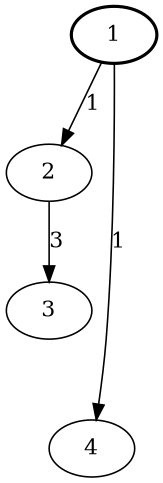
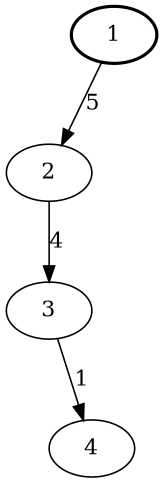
edge "1" -> "2": label "1" -> "5"
edge "1" -> "4": now "3" -> "4"
edge "2" -> "3": label "3" -> "4"
